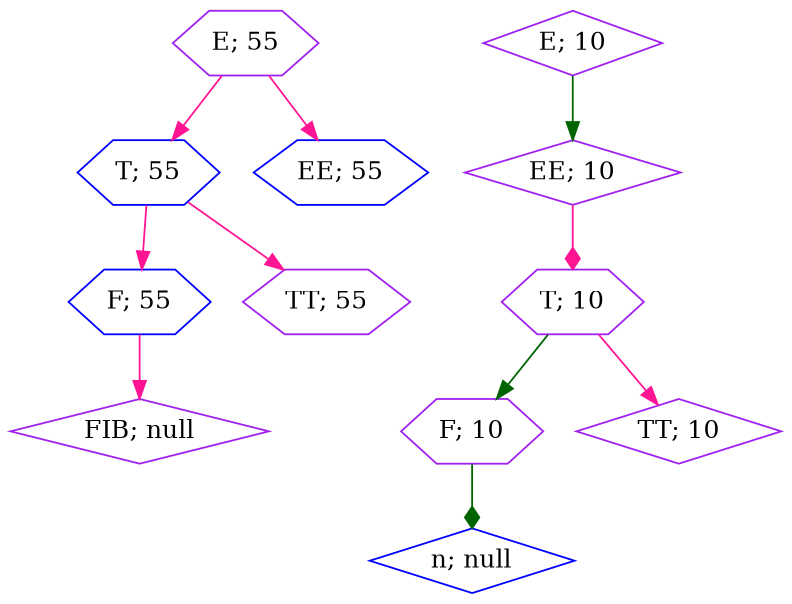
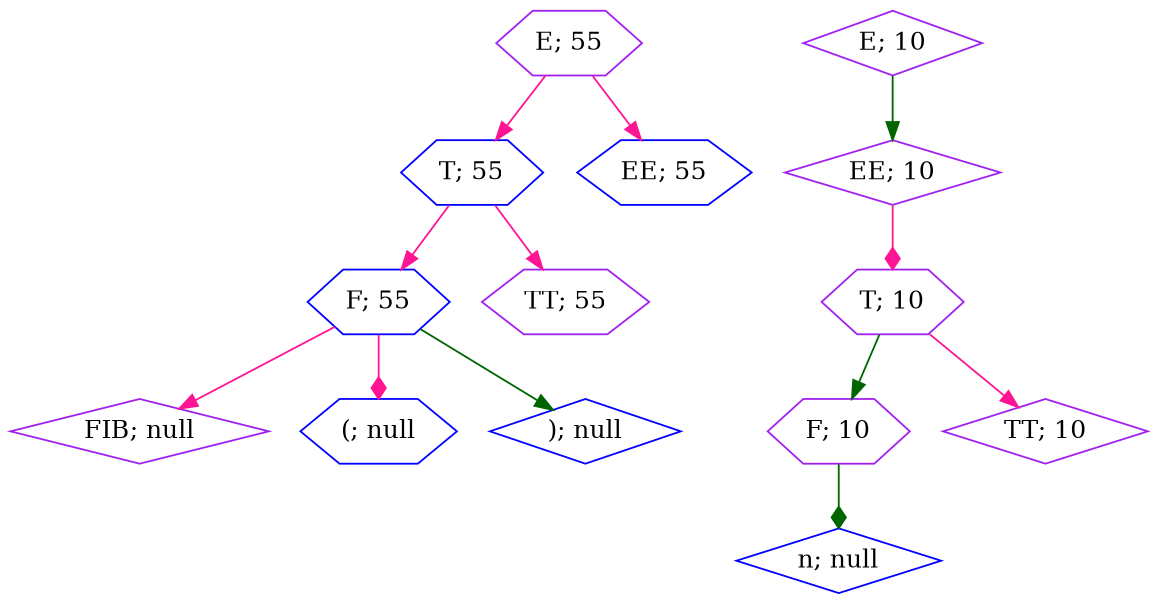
node "(; null": added
node "); null": added
